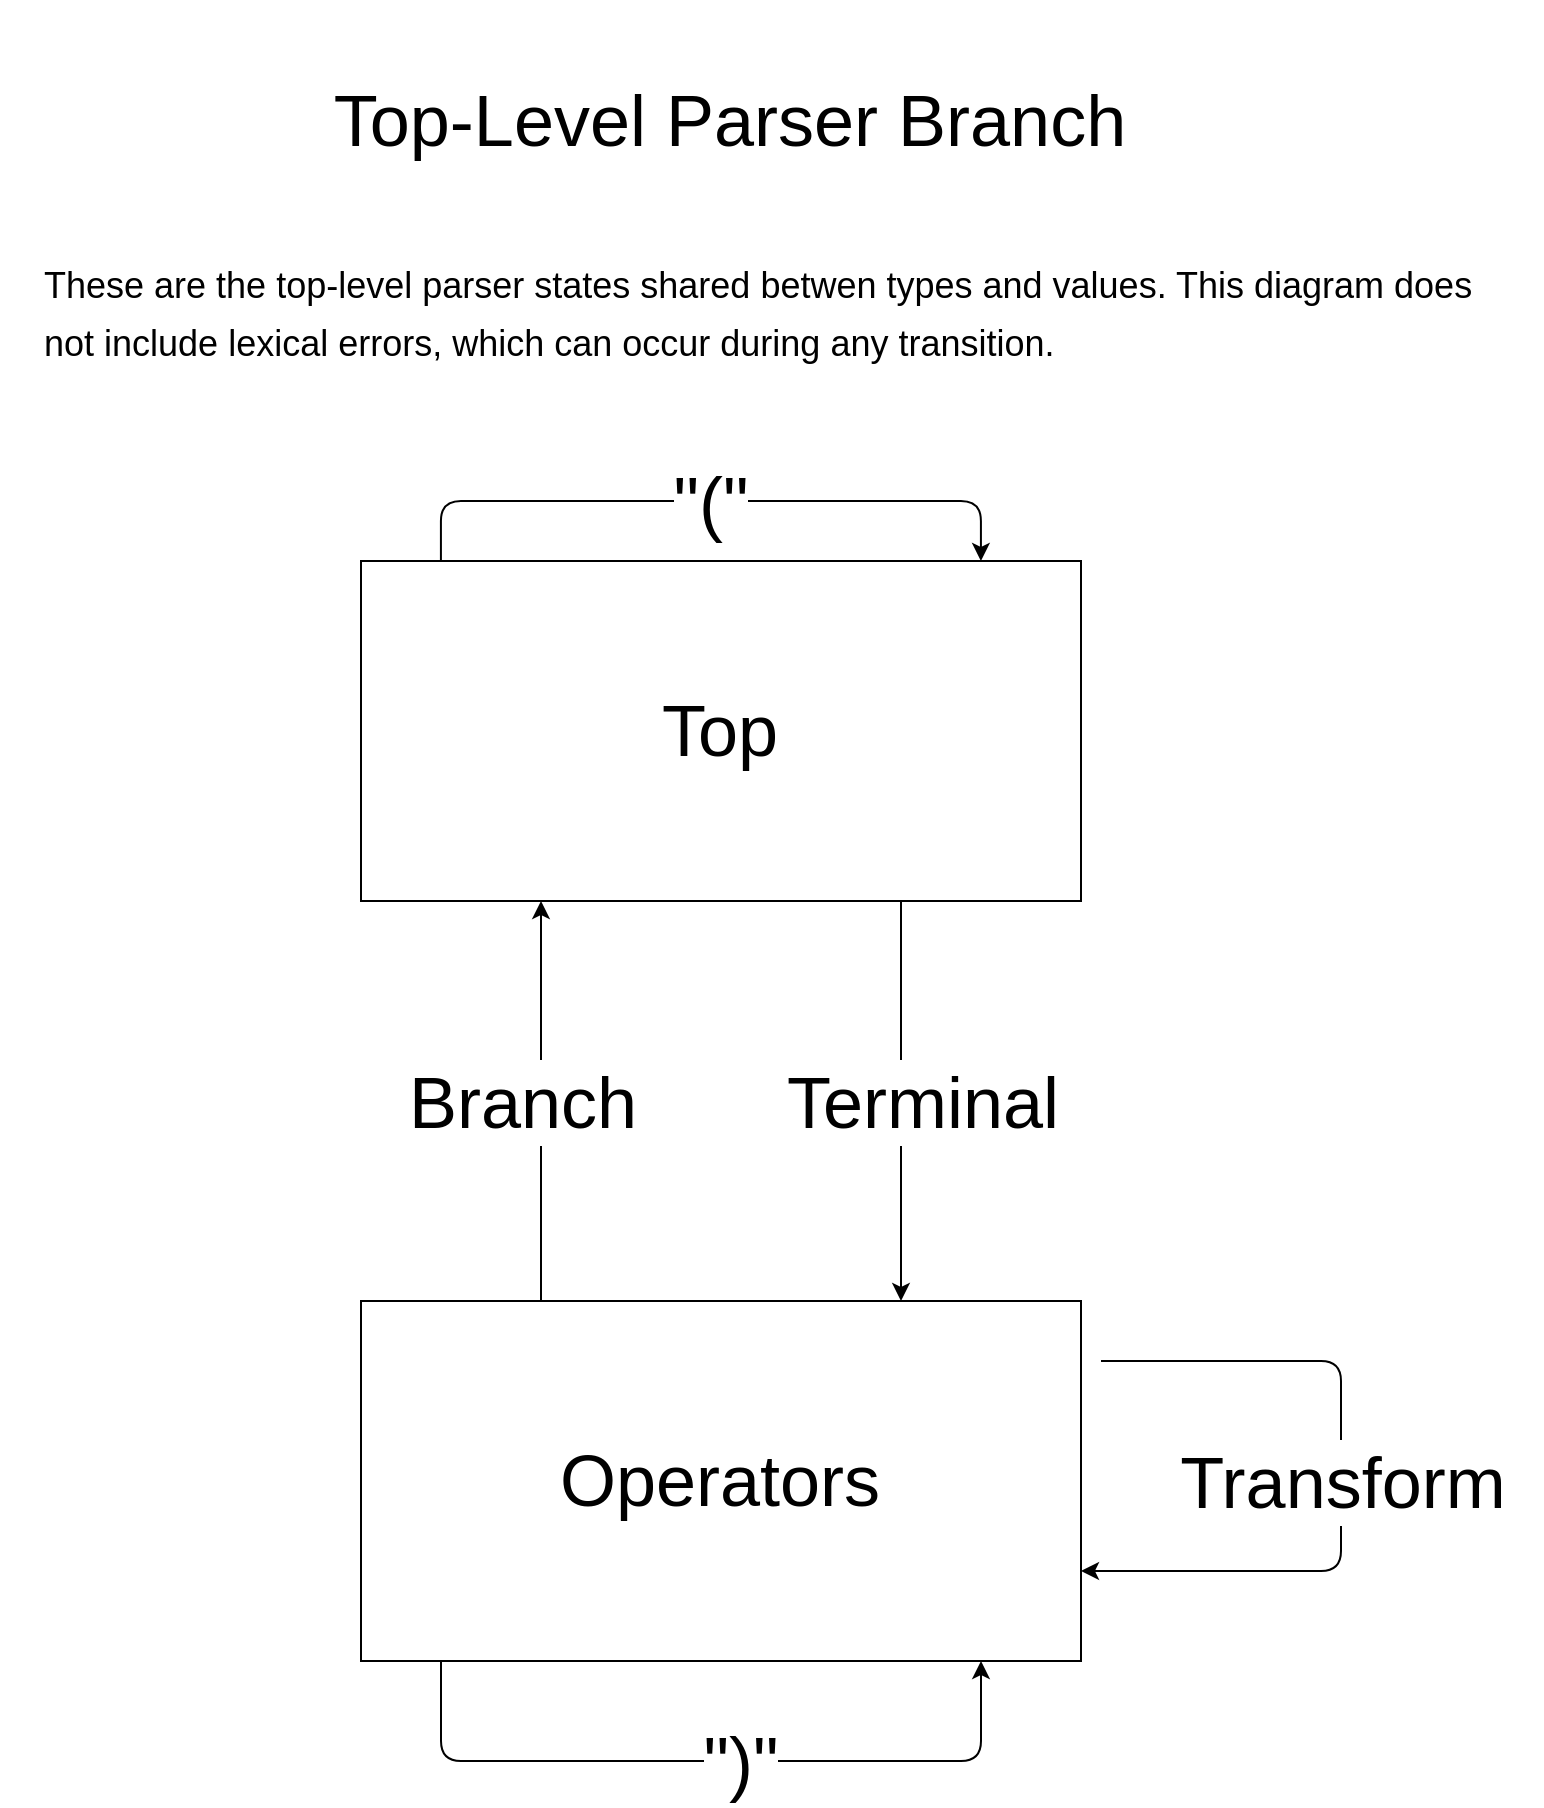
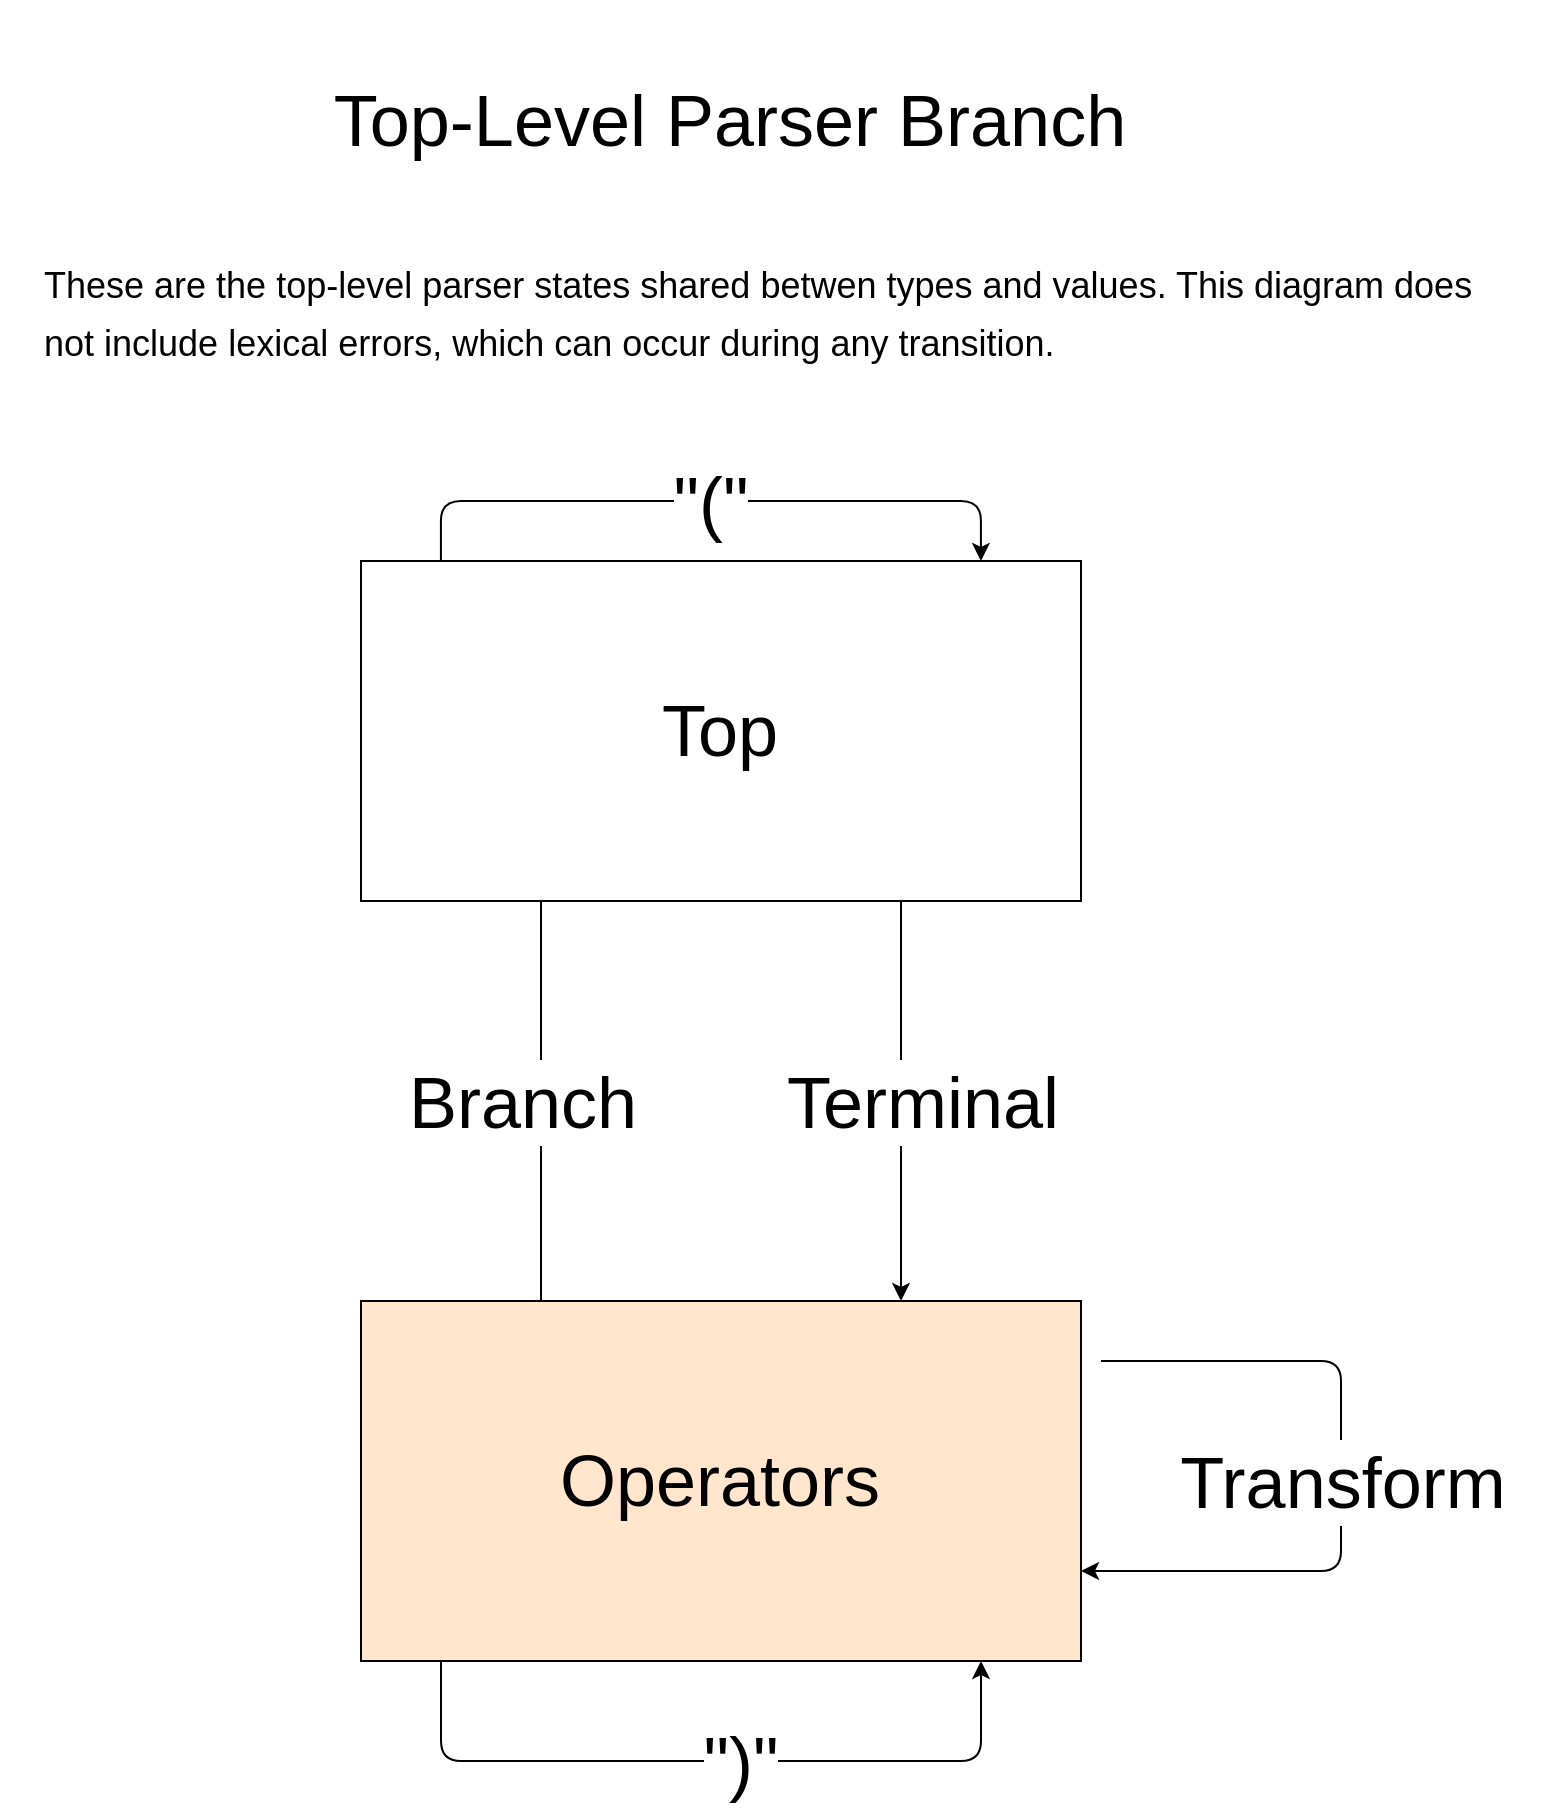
edge "Operators" -> "Top": arrowhead classic -> none
node "Operators": fillcolor #ffffff -> #ffe6cc
